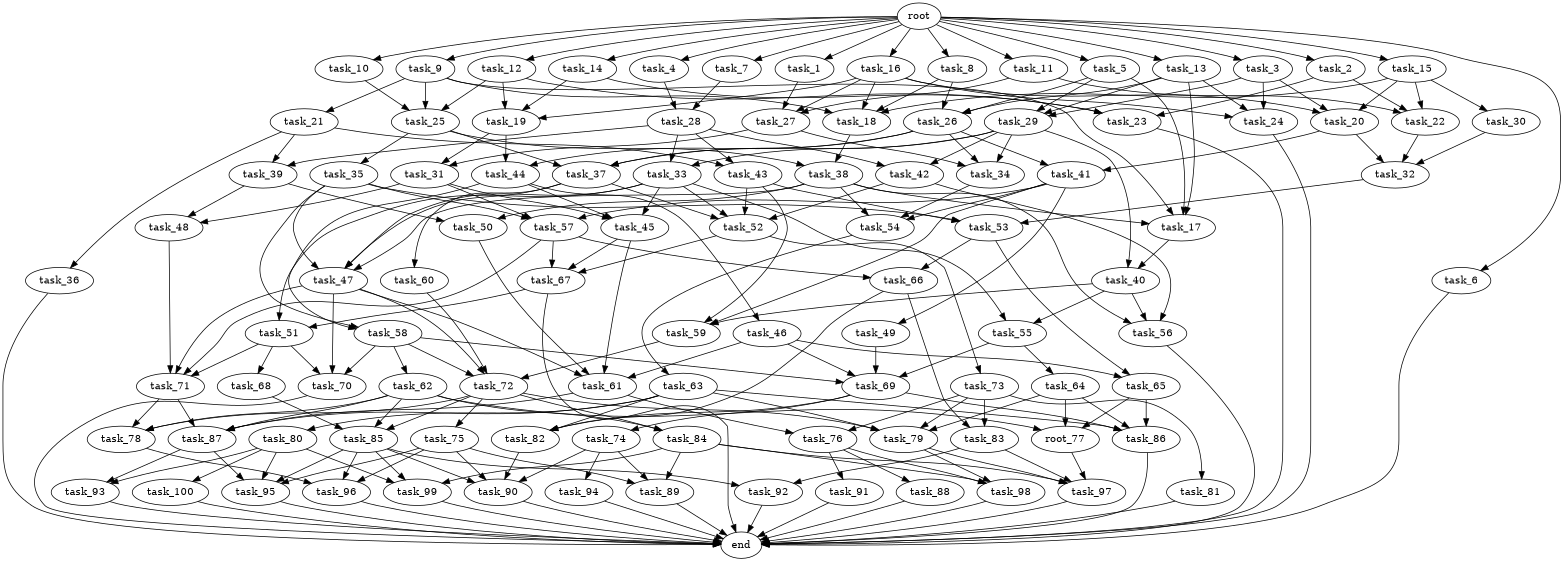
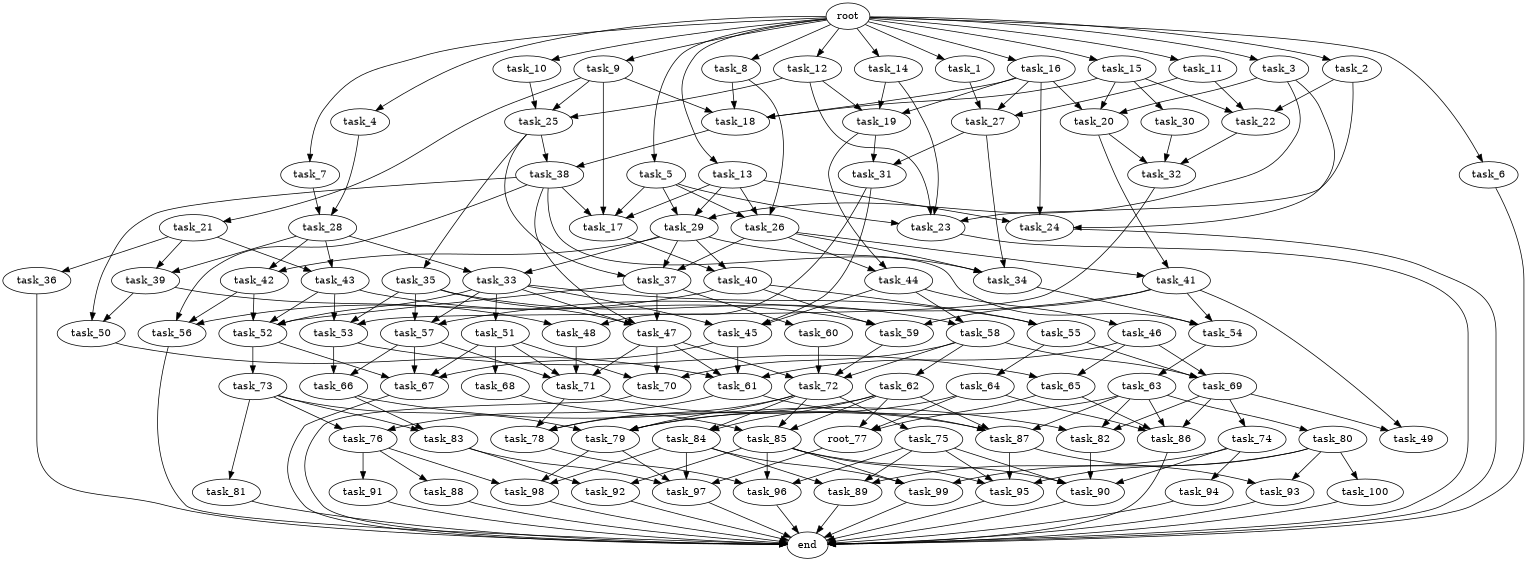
edge "task_31" -> "task_57": now "task_33" -> "task_57"
edge "task_5" -> "task_23": added
edge "task_67" -> "task_51": reversed
edge "task_49" -> "task_69": reversed
